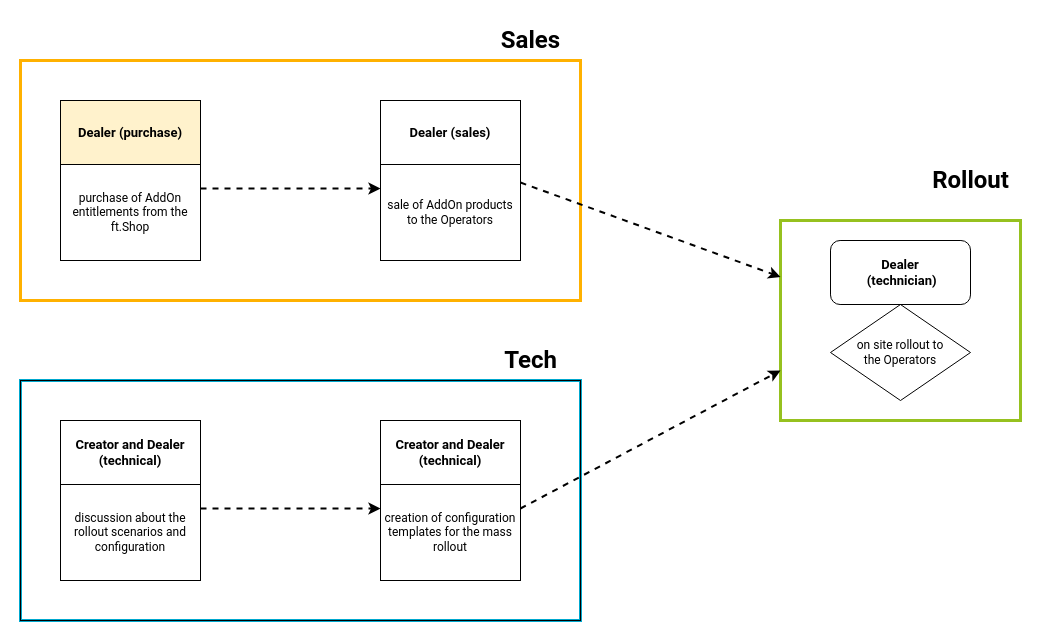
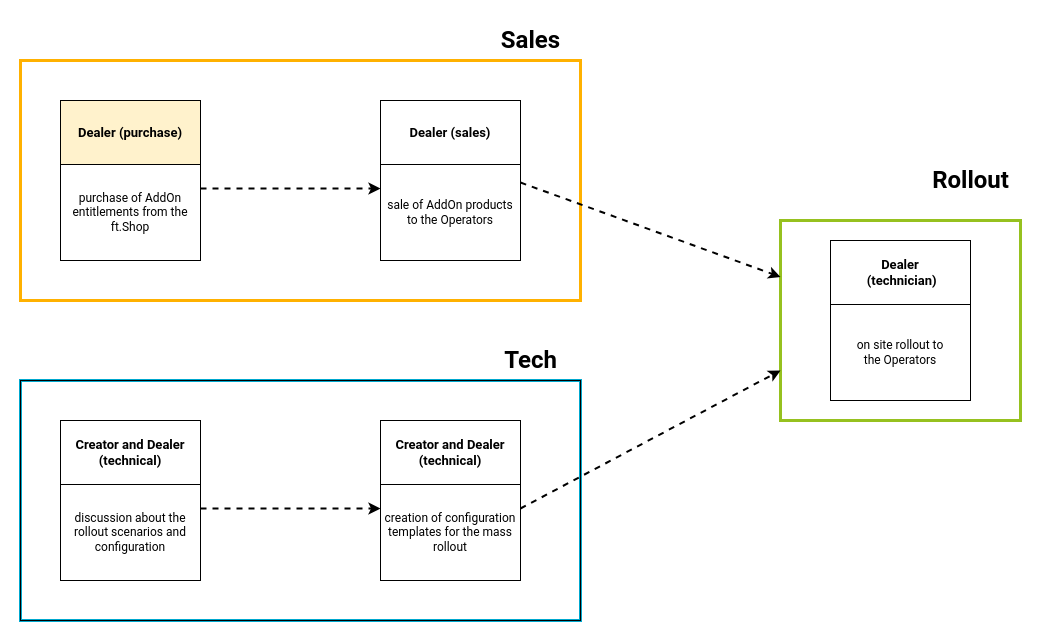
node "Dealer (technician)": shape rounded rectangle -> rectangle
node "on site rollout to the Operators": shape diamond -> rectangle
